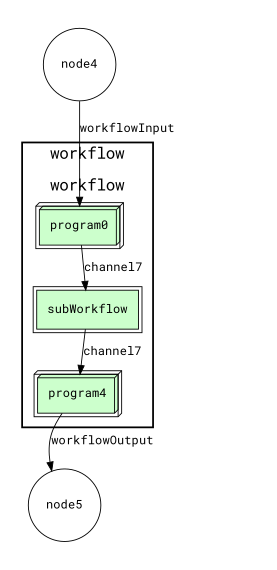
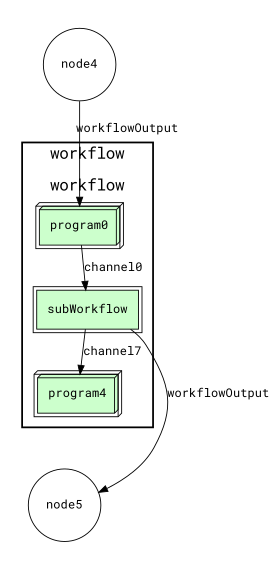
edge "node4" -> "program0": label "workflowInput" -> "workflowOutput"
edge "program0" -> "subWorkflow": label "channel7" -> "channel0"
edge "program4" -> "node5": now "subWorkflow" -> "node5"
